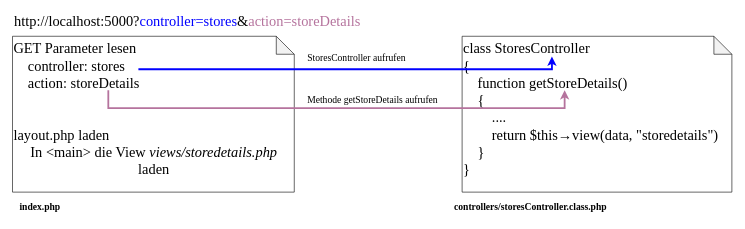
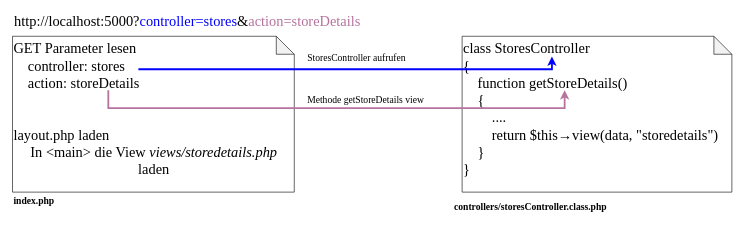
node "Methode getStoreDetails aufrufen": label "Methode getStoreDetails aufrufen" -> "Methode getStoreDetails view"
node "index.php": moved (75, 207) -> (69, 201)
